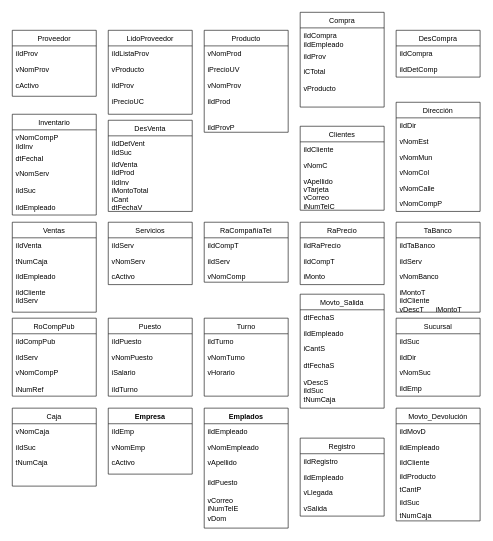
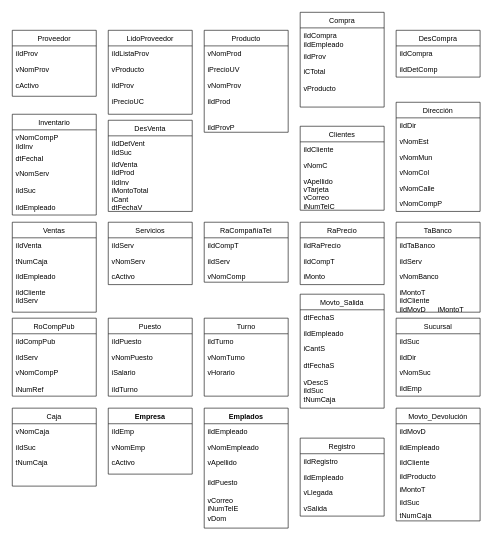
node "iMontoT iIdCliente vDescT iMontoT": label "iMontoT iIdCliente vDescT iMontoT" -> "iMontoT iIdCliente iIdMovD iMontoT"
node "tCantP": label "tCantP" -> "iMontoT"
